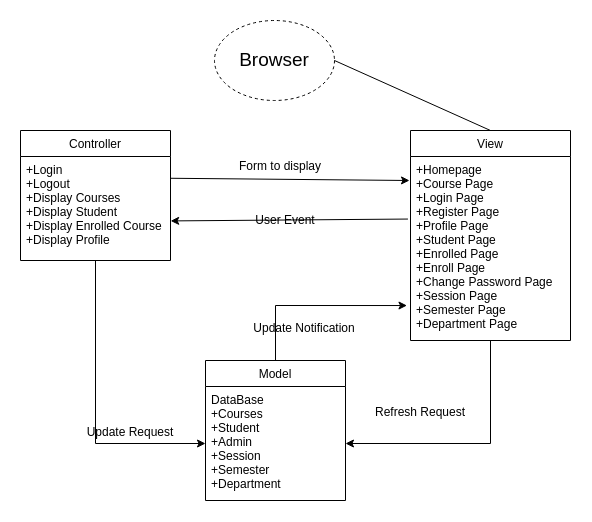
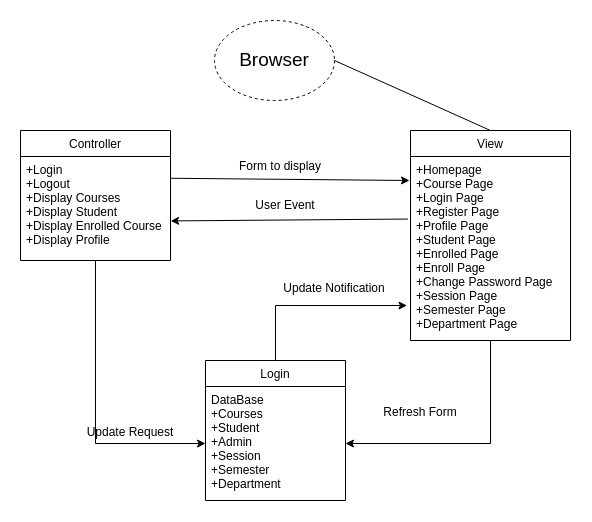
node "User Event": moved (286, 221) -> (286, 206)
node "Update Notification": moved (305, 328) -> (335, 288)
node "Model": label "Model" -> "Login"
node "Refresh Request": label "Refresh Request" -> "Refresh Form"
